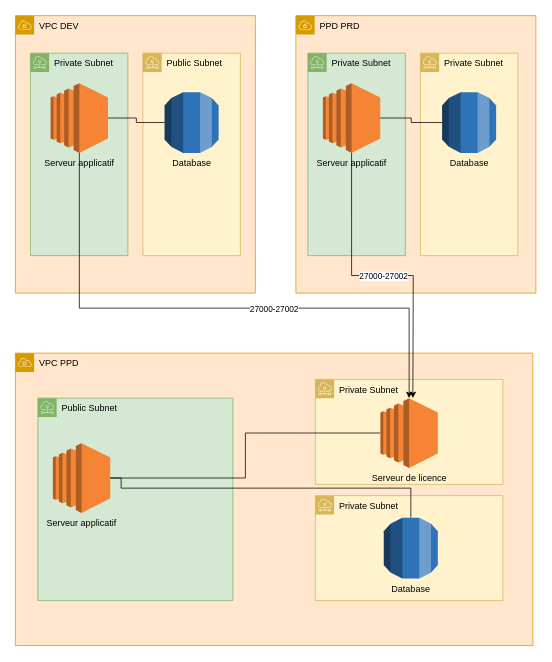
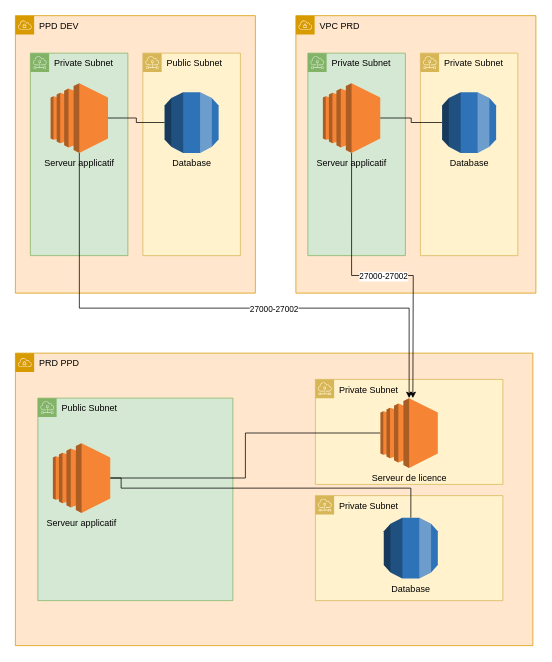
node "VPC DEV": label "VPC DEV" -> "PPD DEV"
node "PPD PRD": label "PPD PRD" -> "VPC PRD"
node "VPC PPD": label "VPC PPD" -> "PRD PPD"
